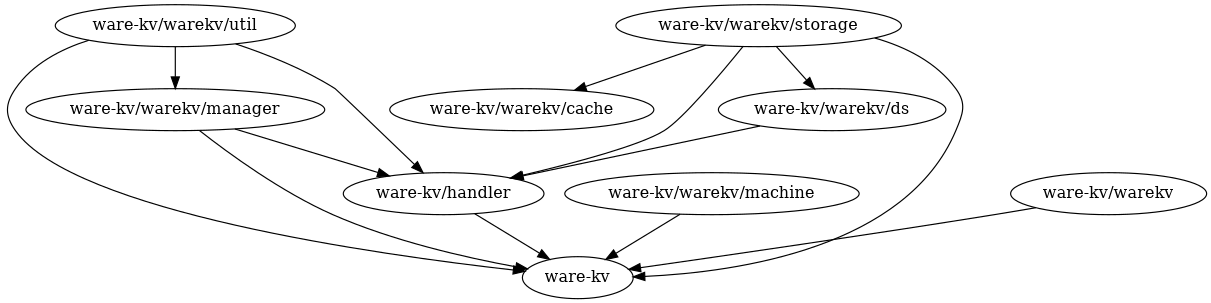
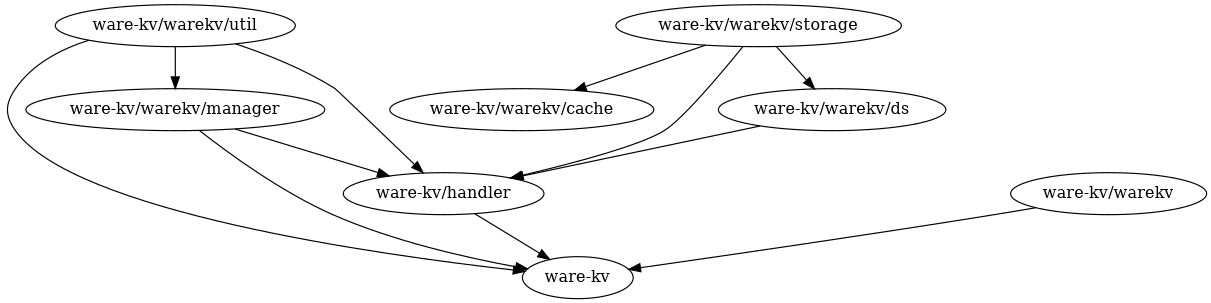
node "ware-kv/warekv/machine": removed
edge "ware-kv/warekv/storage" -> "ware-kv": removed
